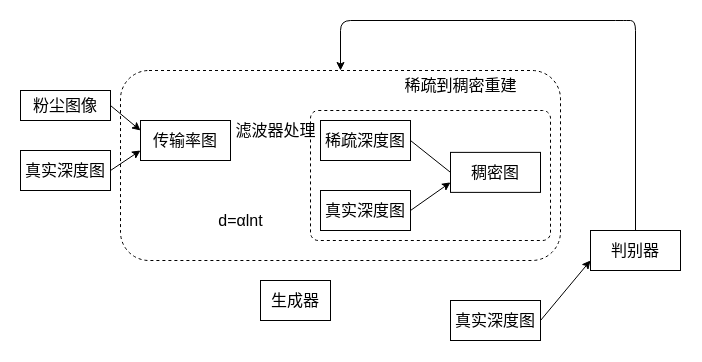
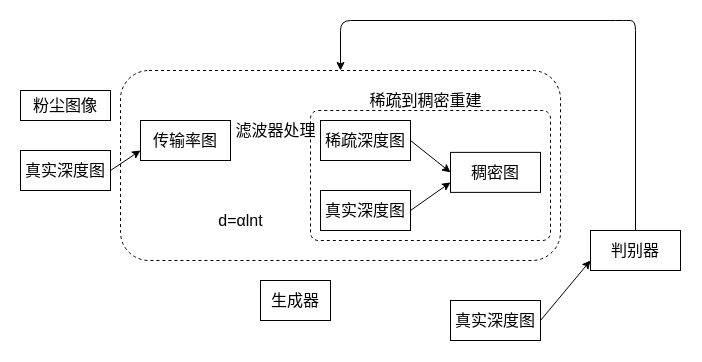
node "稀疏到稠密重建": moved (461, 86) -> (426, 101)
edge "粉尘图像" -> "传输率图": removed
edge "稀疏深度图" -- "稠密图": arrowhead none -> classic
